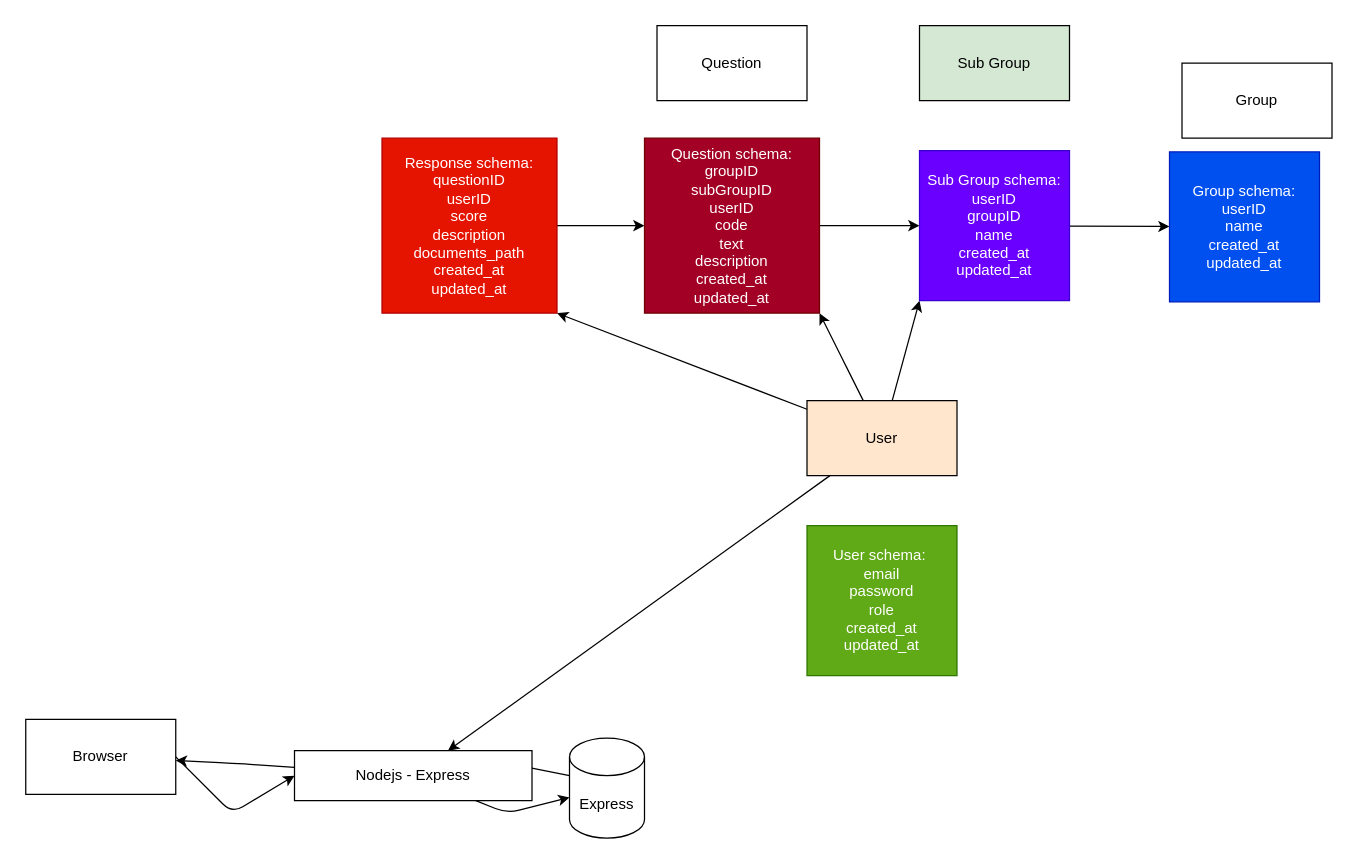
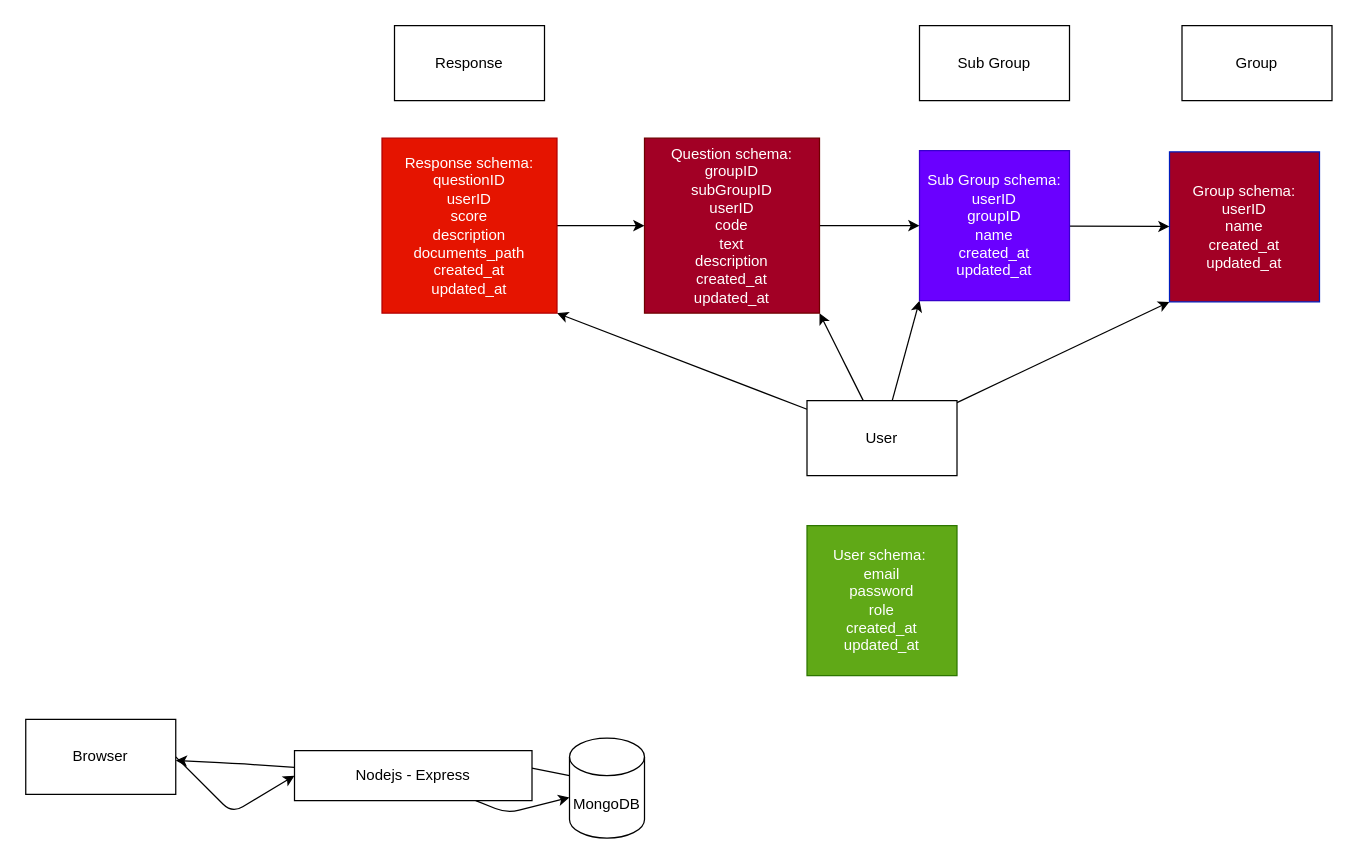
node "Response": added
node "Question": removed
node "Sub Group": fillcolor #d5e8d4 -> #ffffff
node "Group": moved (1257, 101) -> (1257, 63)
node "Group schema: userID name created_at updated_at": fillcolor #0050ef -> #a20025
node "User": fillcolor #ffe6cc -> #ffffff
edge "User" -> "Nodejs - Express": now "User" -> "Group schema: userID name created_at updated_at"
node "Express": label "Express" -> "MongoDB"
